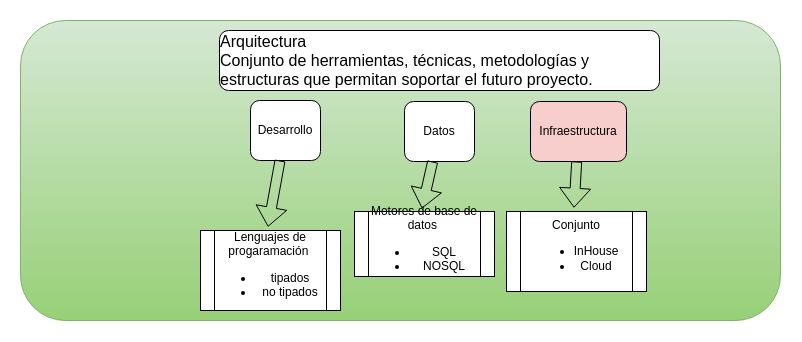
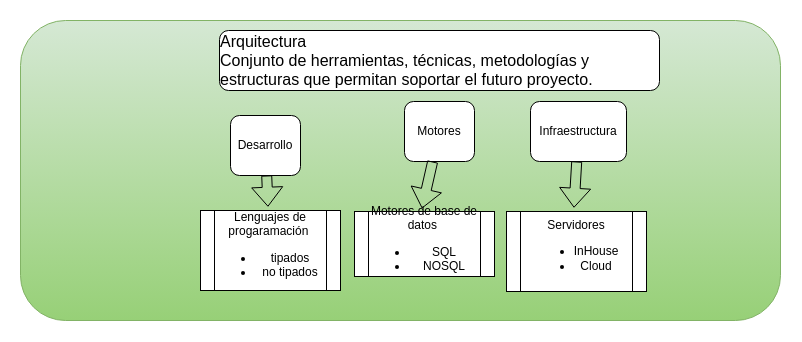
node "Desarrollo": moved (286, 131) -> (266, 146)
node "Datos": label "Datos" -> "Motores"
node "Infraestructura": fillcolor #f8cecc -> #ffffff
node "Conjunto InHouse Cloud": label "Conjunto InHouse Cloud" -> "Servidores InHouse Cloud"
node "Lenguajes de progaramación tipados no tipados": moved (271, 271) -> (271, 251)
